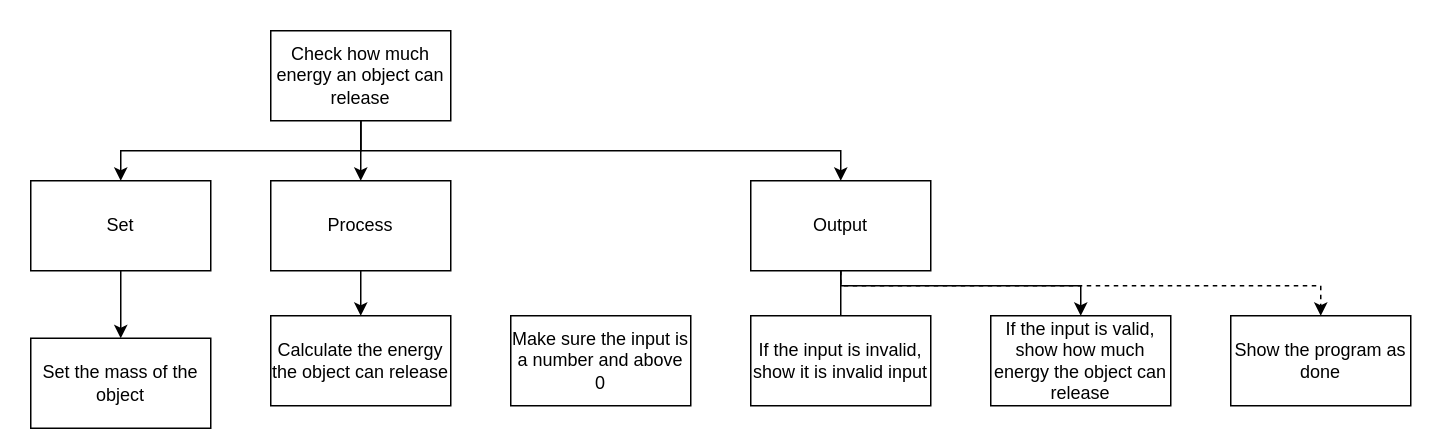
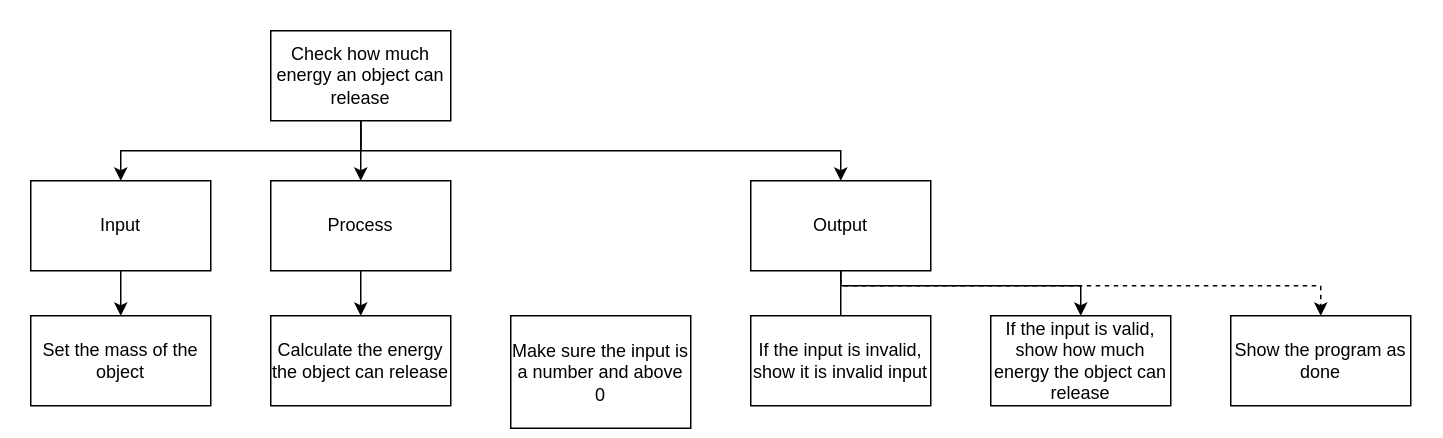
node "Set": label "Set" -> "Input"
node "Make sure the input is a number and above 0": size 180x90 -> 180x113
node "Set the mass of the object": moved (121, 383) -> (121, 361)
